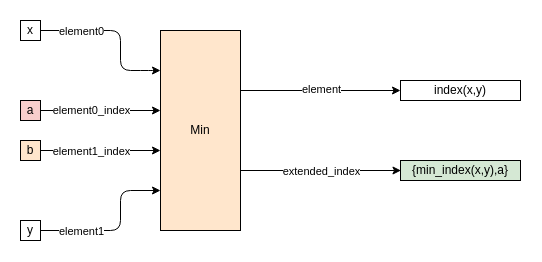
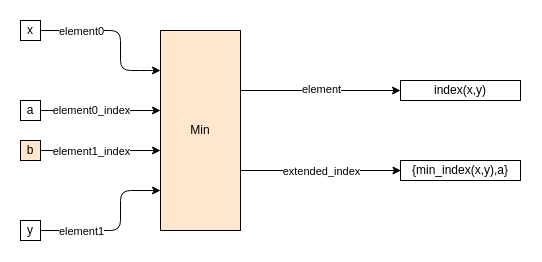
node "a": fillcolor #f8cecc -> #ffffff
node "{min_index(x,y),a}": fillcolor #d5e8d4 -> #ffffff
